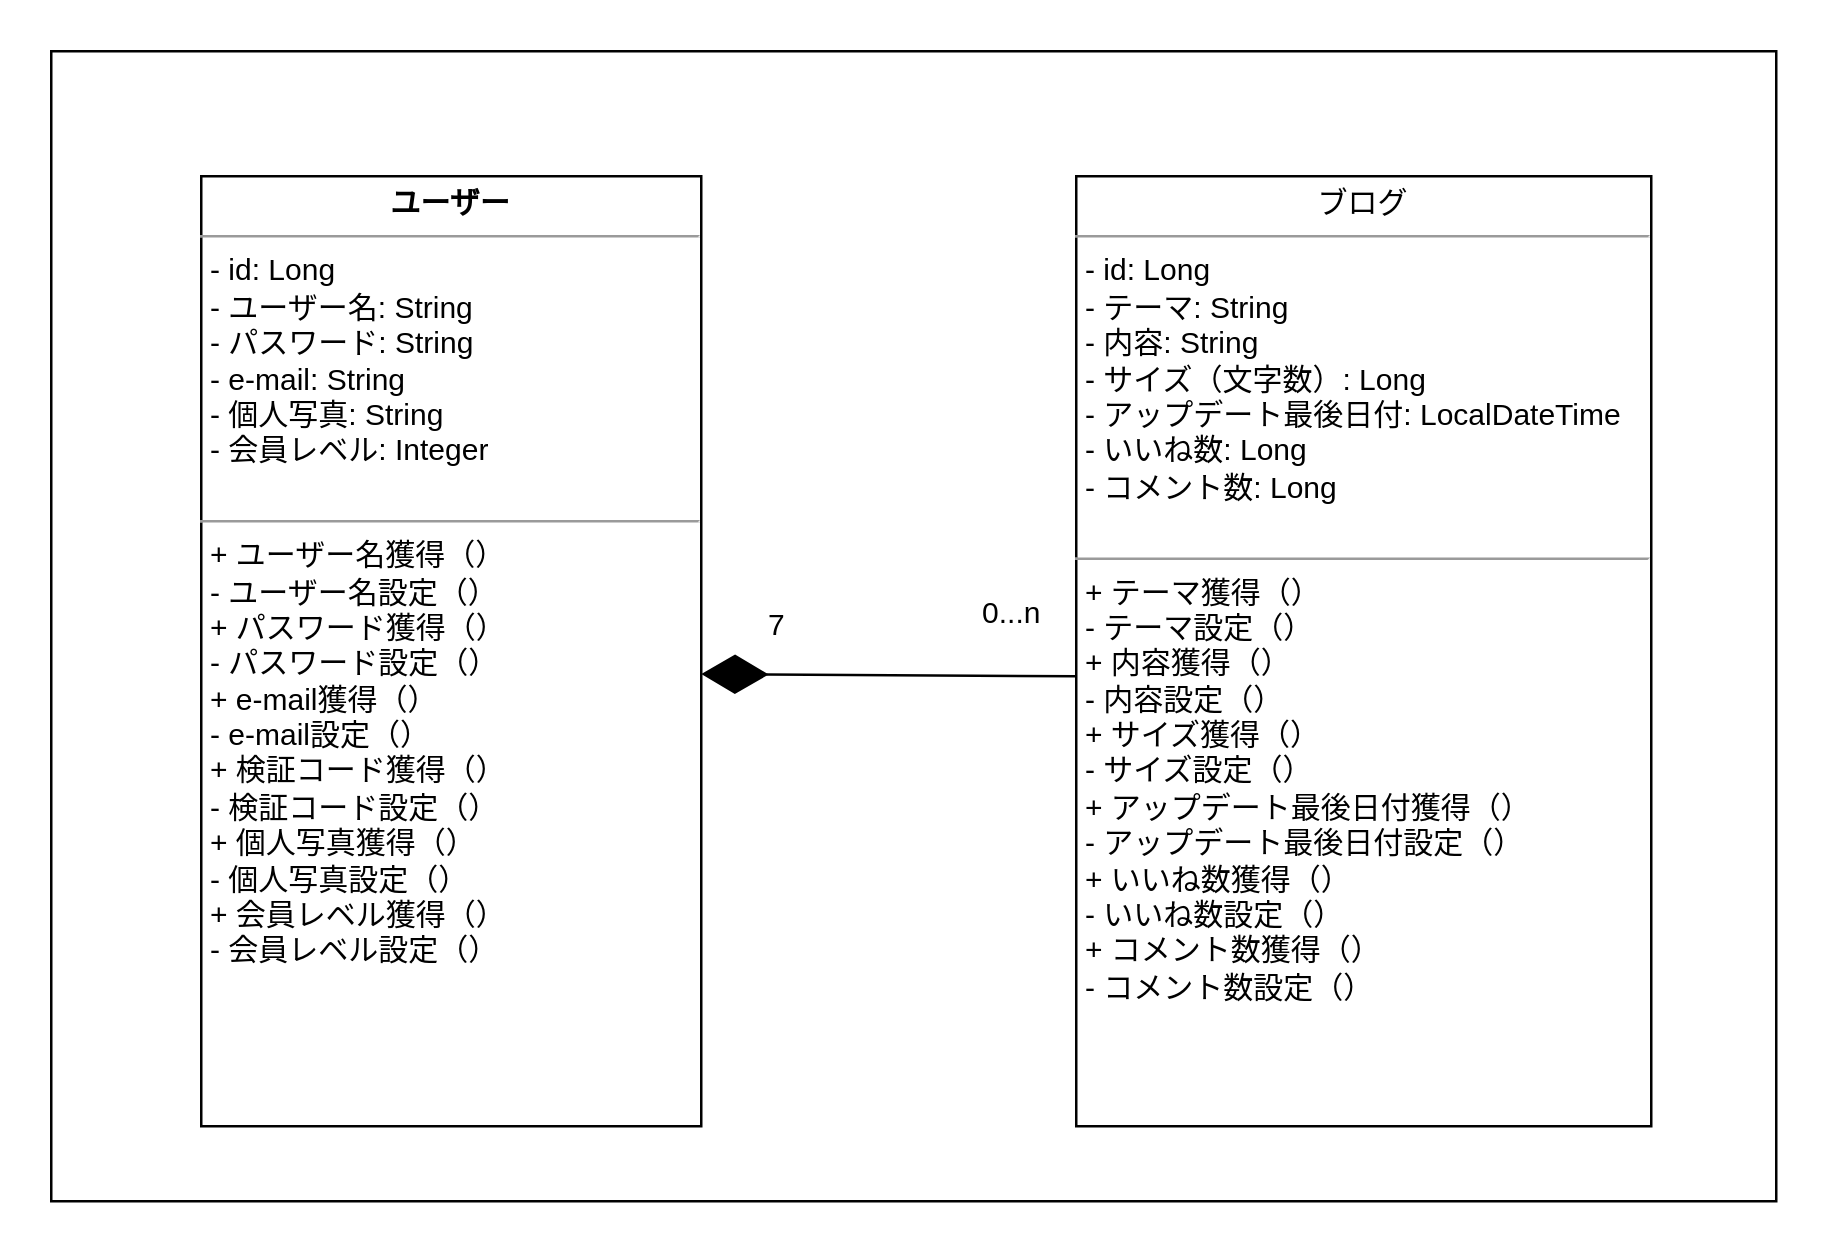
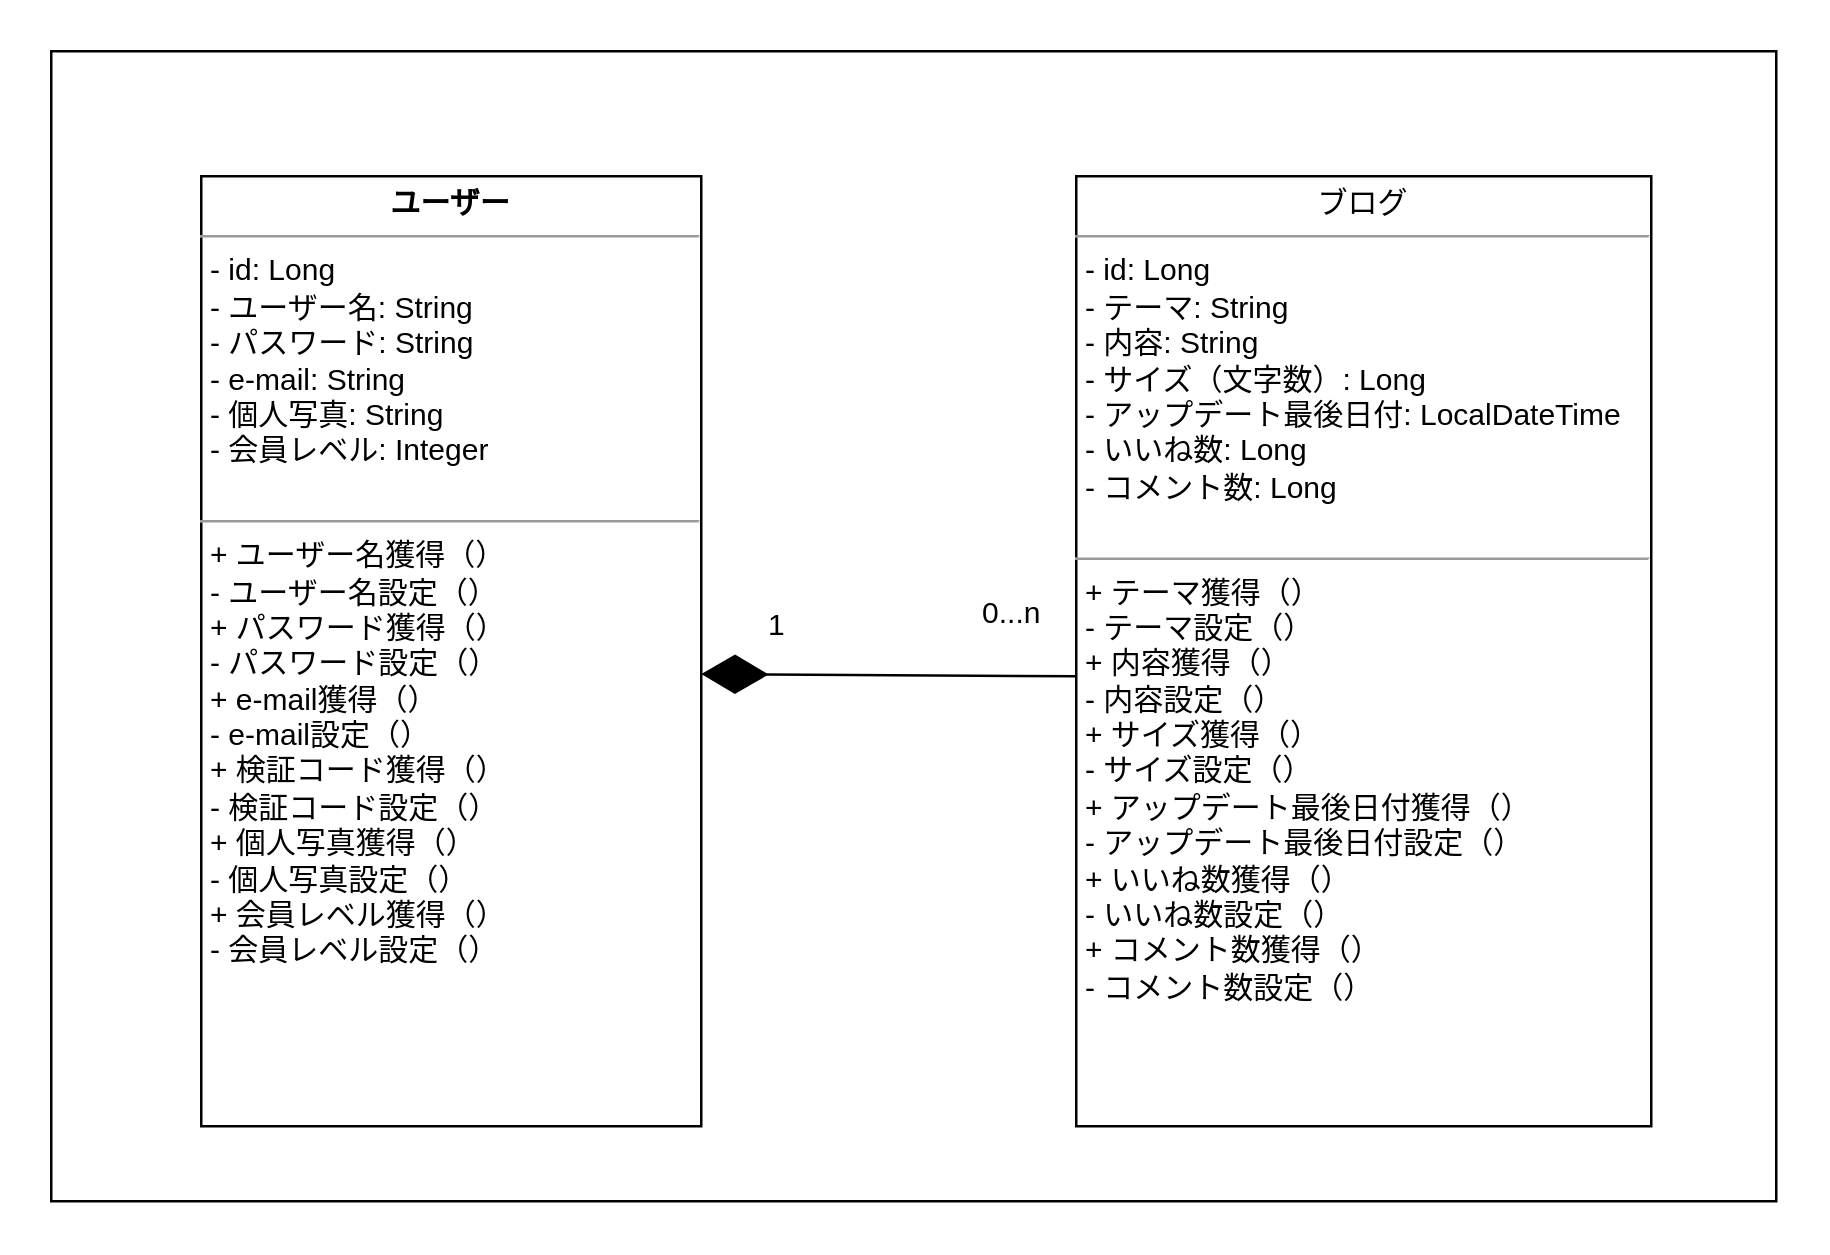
node "7": label "7" -> "1"
